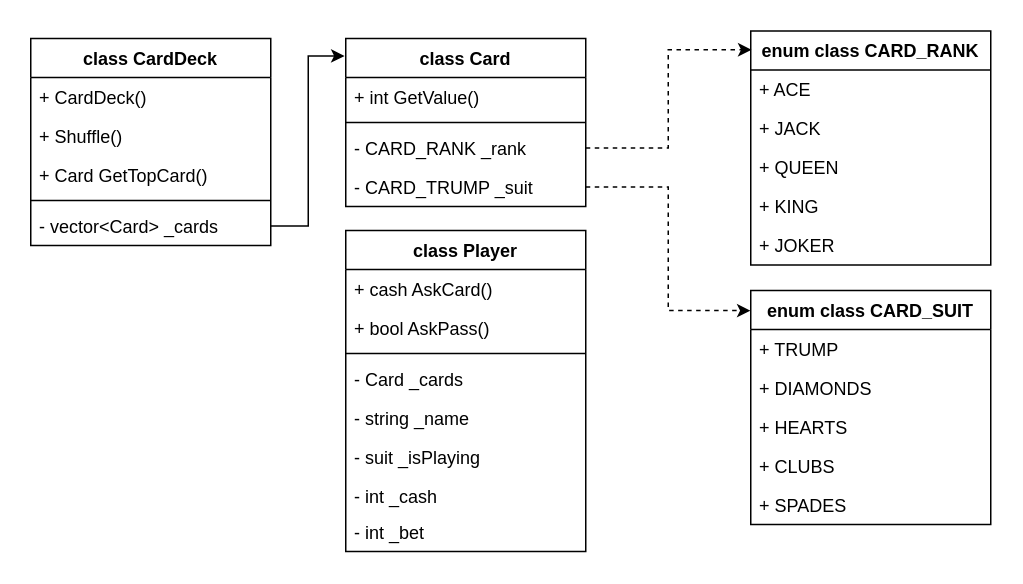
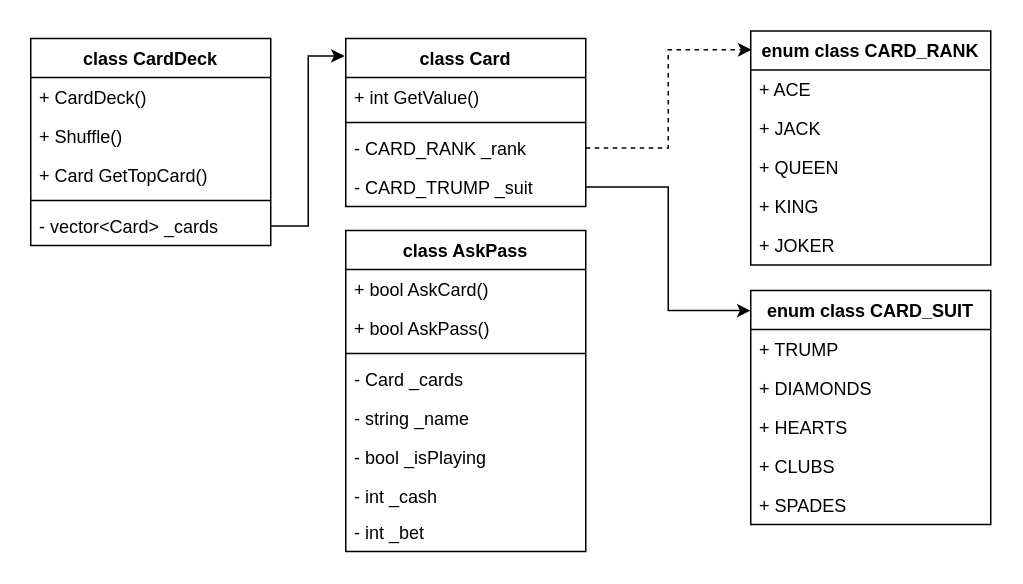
edge "- CARD_TRUMP _suit" -> "enum class CARD_SUIT": style dashed -> solid
node "class Player": label "class Player" -> "class AskPass"
node "+ cash AskCard()": label "+ cash AskCard()" -> "+ bool AskCard()"
node "- suit _isPlaying": label "- suit _isPlaying" -> "- bool _isPlaying"
